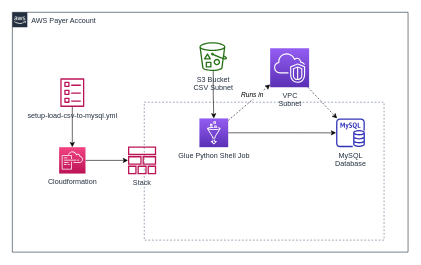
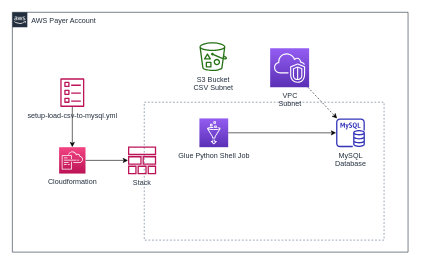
edge "Glue Python Shell Job" -> "VPC Subnet": removed, label "Runs in"
edge "S3 Bucket CSV Subnet" -> "Glue Python Shell Job": removed
